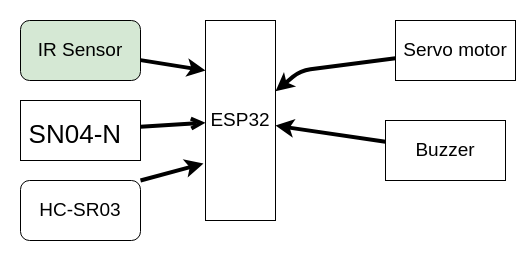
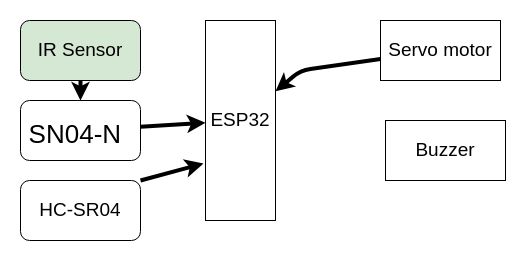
node "Servo motor": moved (456, 51) -> (441, 51)
edge "IR Sensor" -> "ESP32": now "IR Sensor" -> "SN04-N"
edge "SN04-N" -> "ESP32": arrowhead open -> classic
node "SN04-N": shape rectangle -> rounded rectangle
edge "Buzzer" -> "ESP32": removed
node "HC-SR03": label "HC-SR03" -> "HC-SR04"
